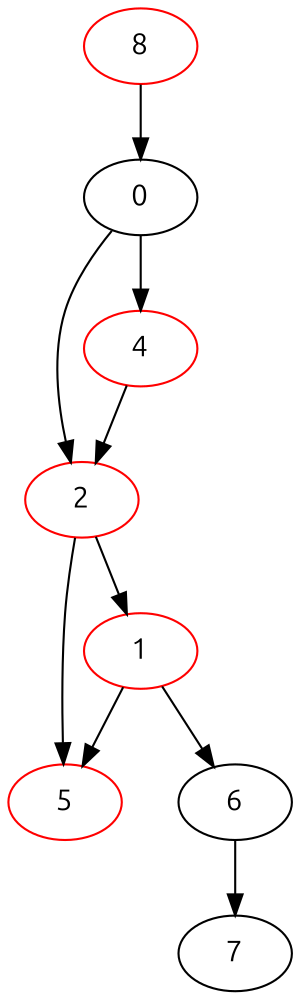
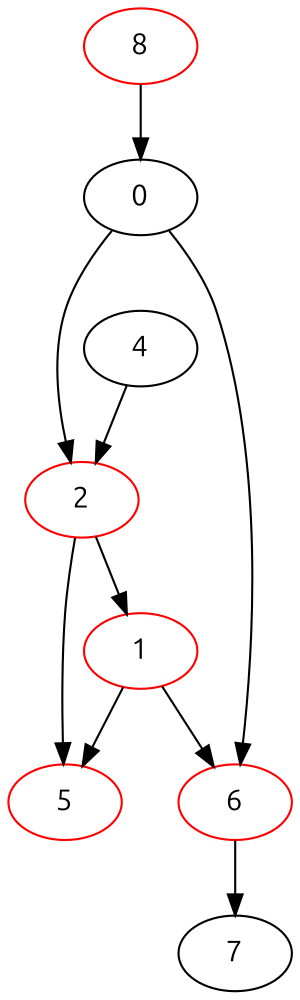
edge "0" -> "4": now "0" -> "6"
node "4": color red -> black
node "6": color black -> red
